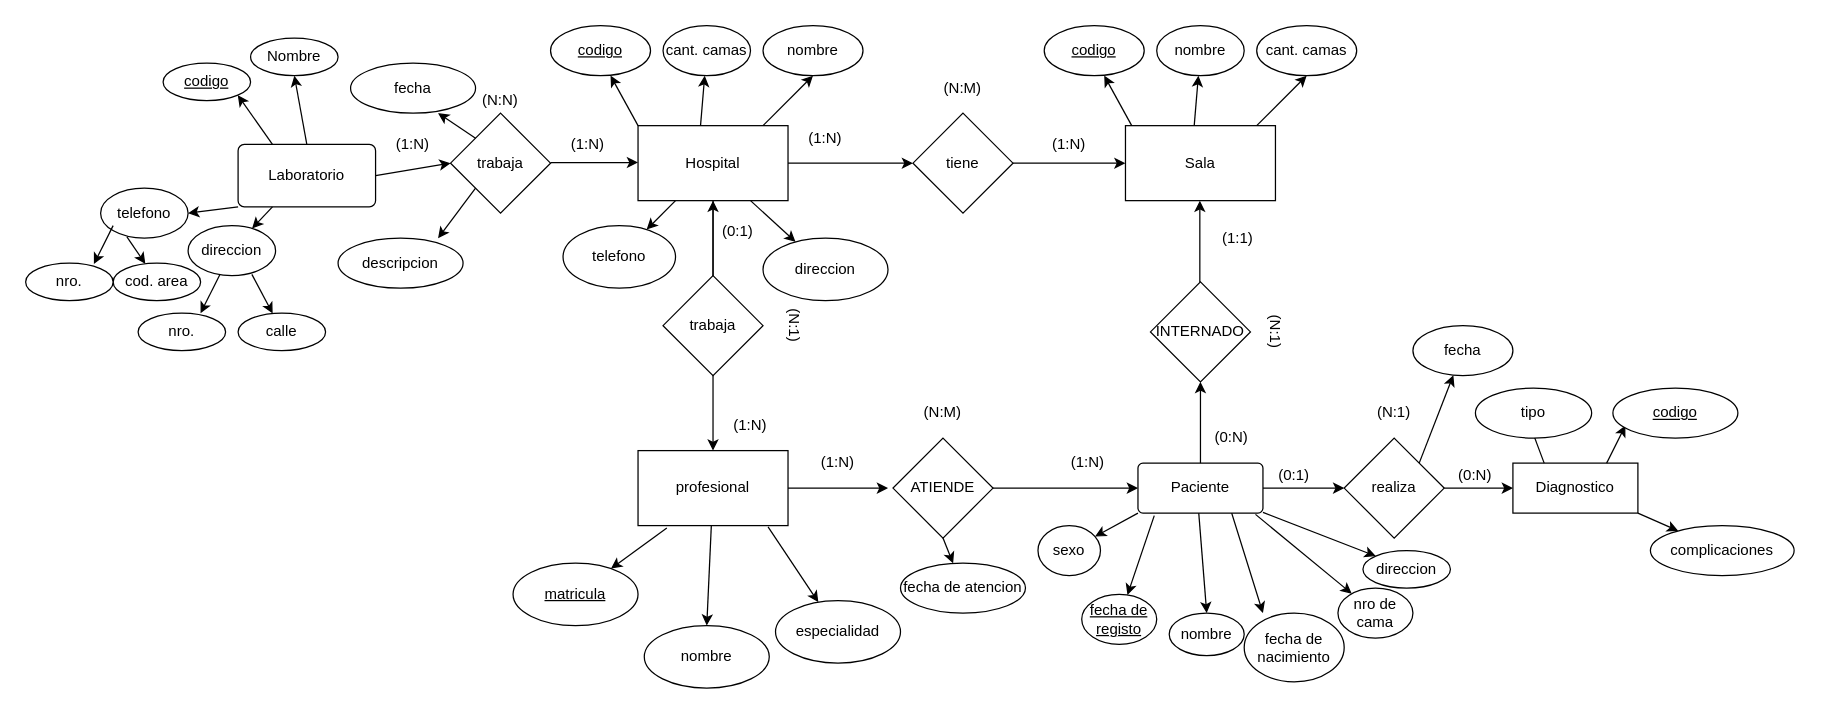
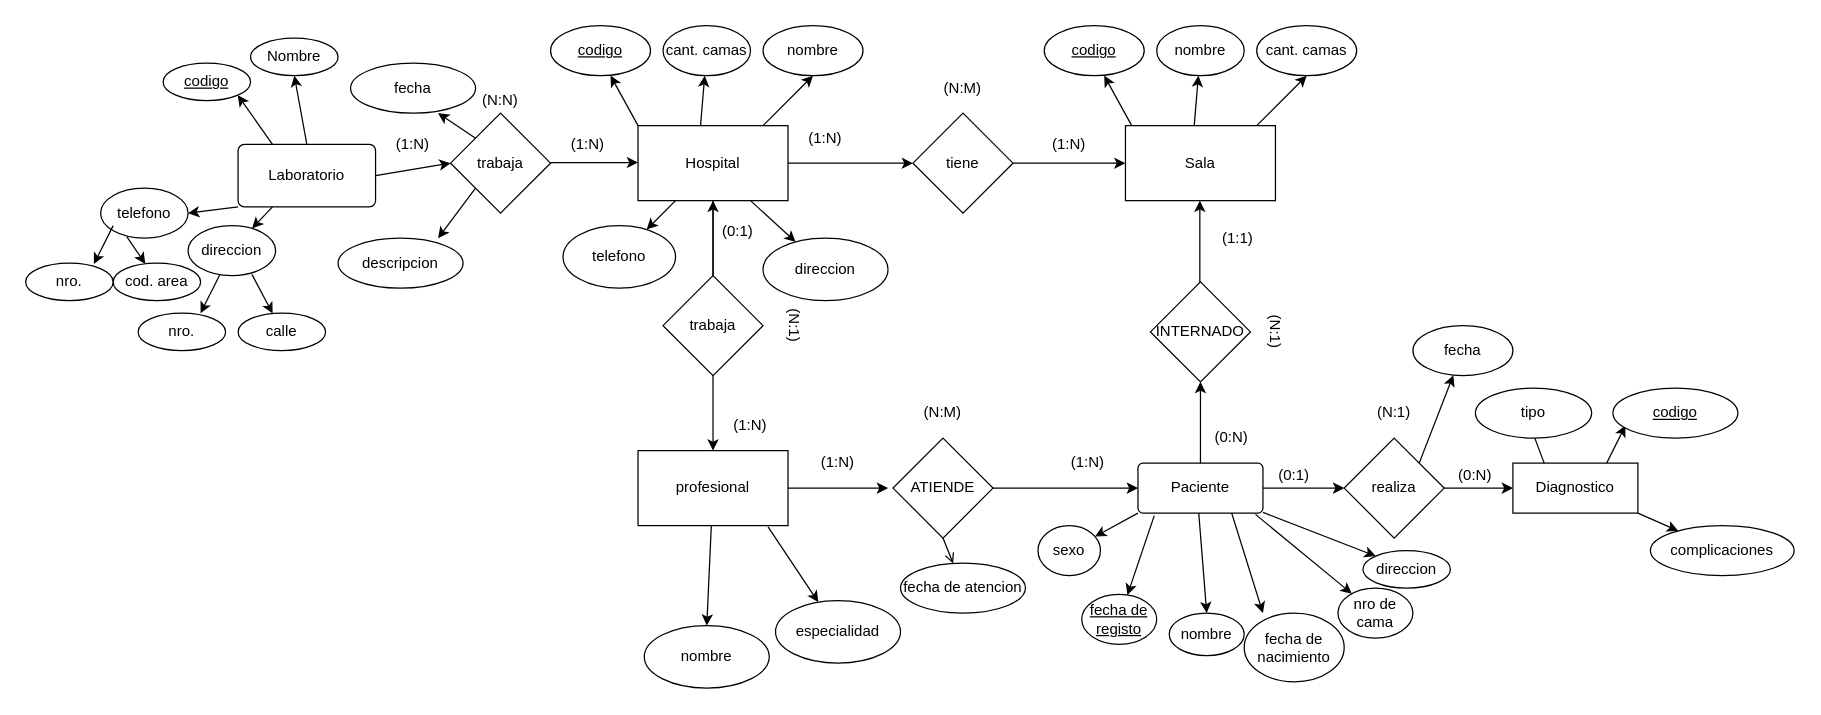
edge "profesional" -> "matricula": removed
edge "ATIENDE" -> "fecha de atencion": arrowhead classic -> open
node "matricula": removed
